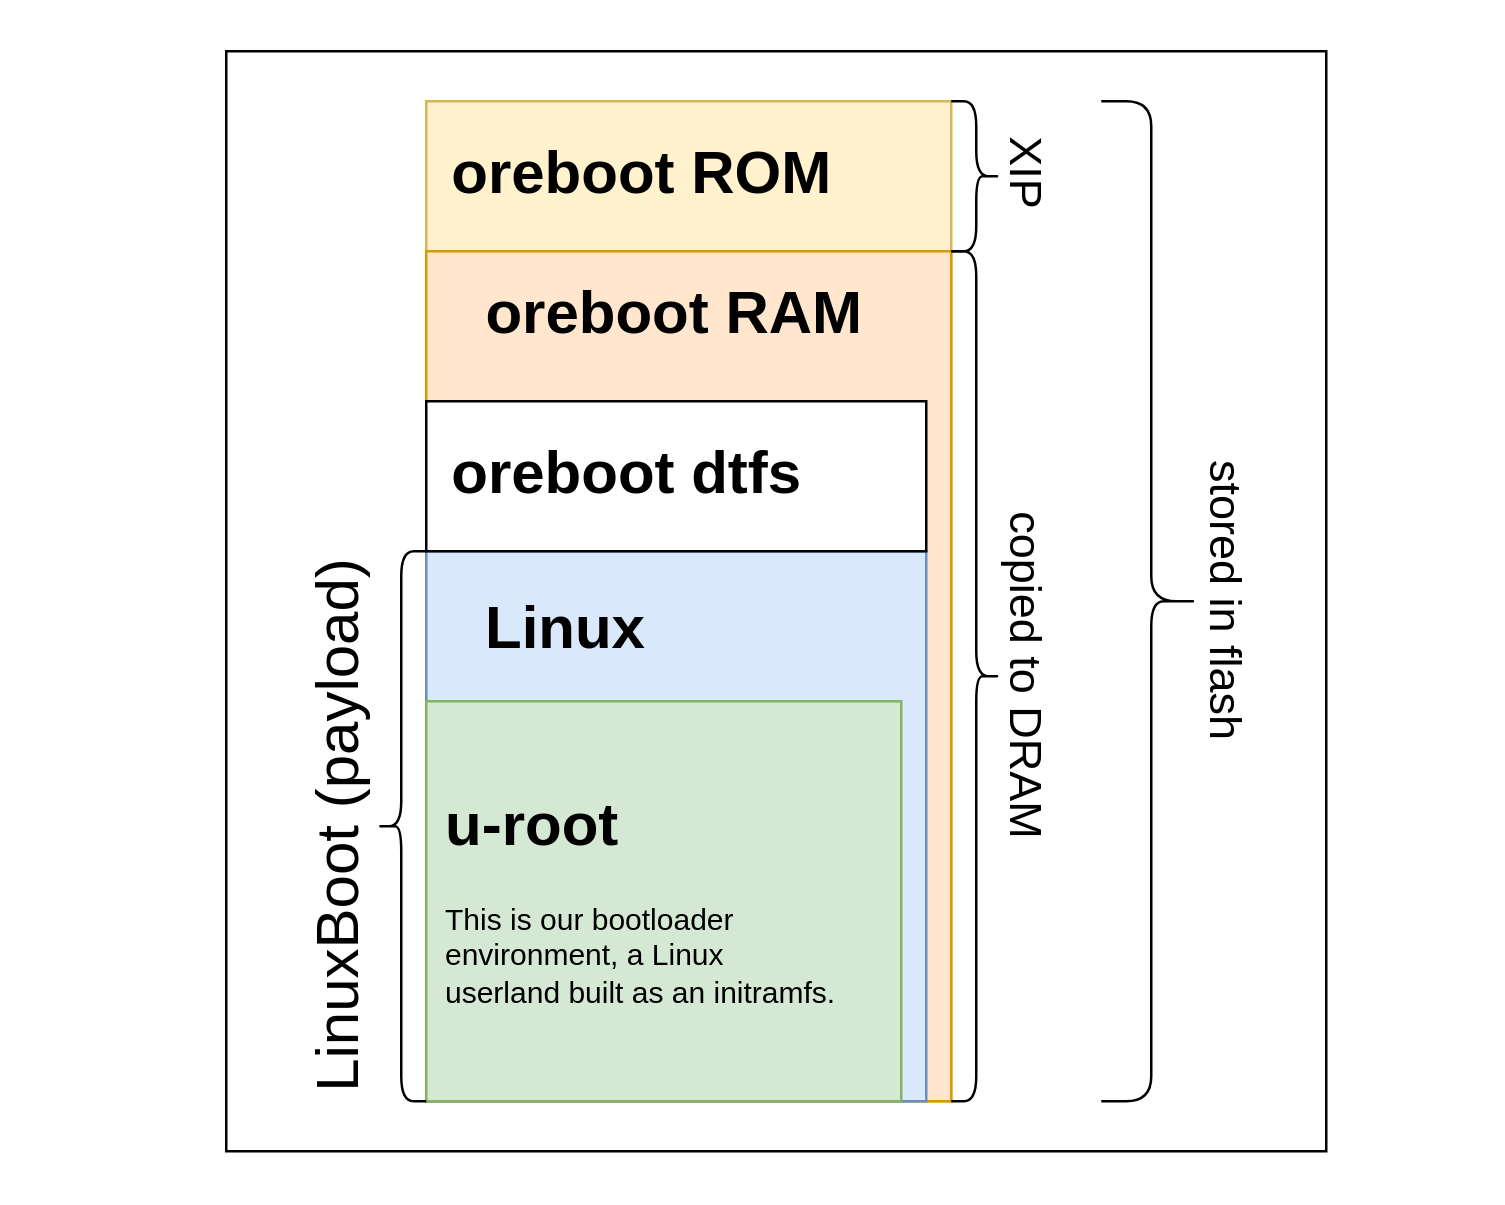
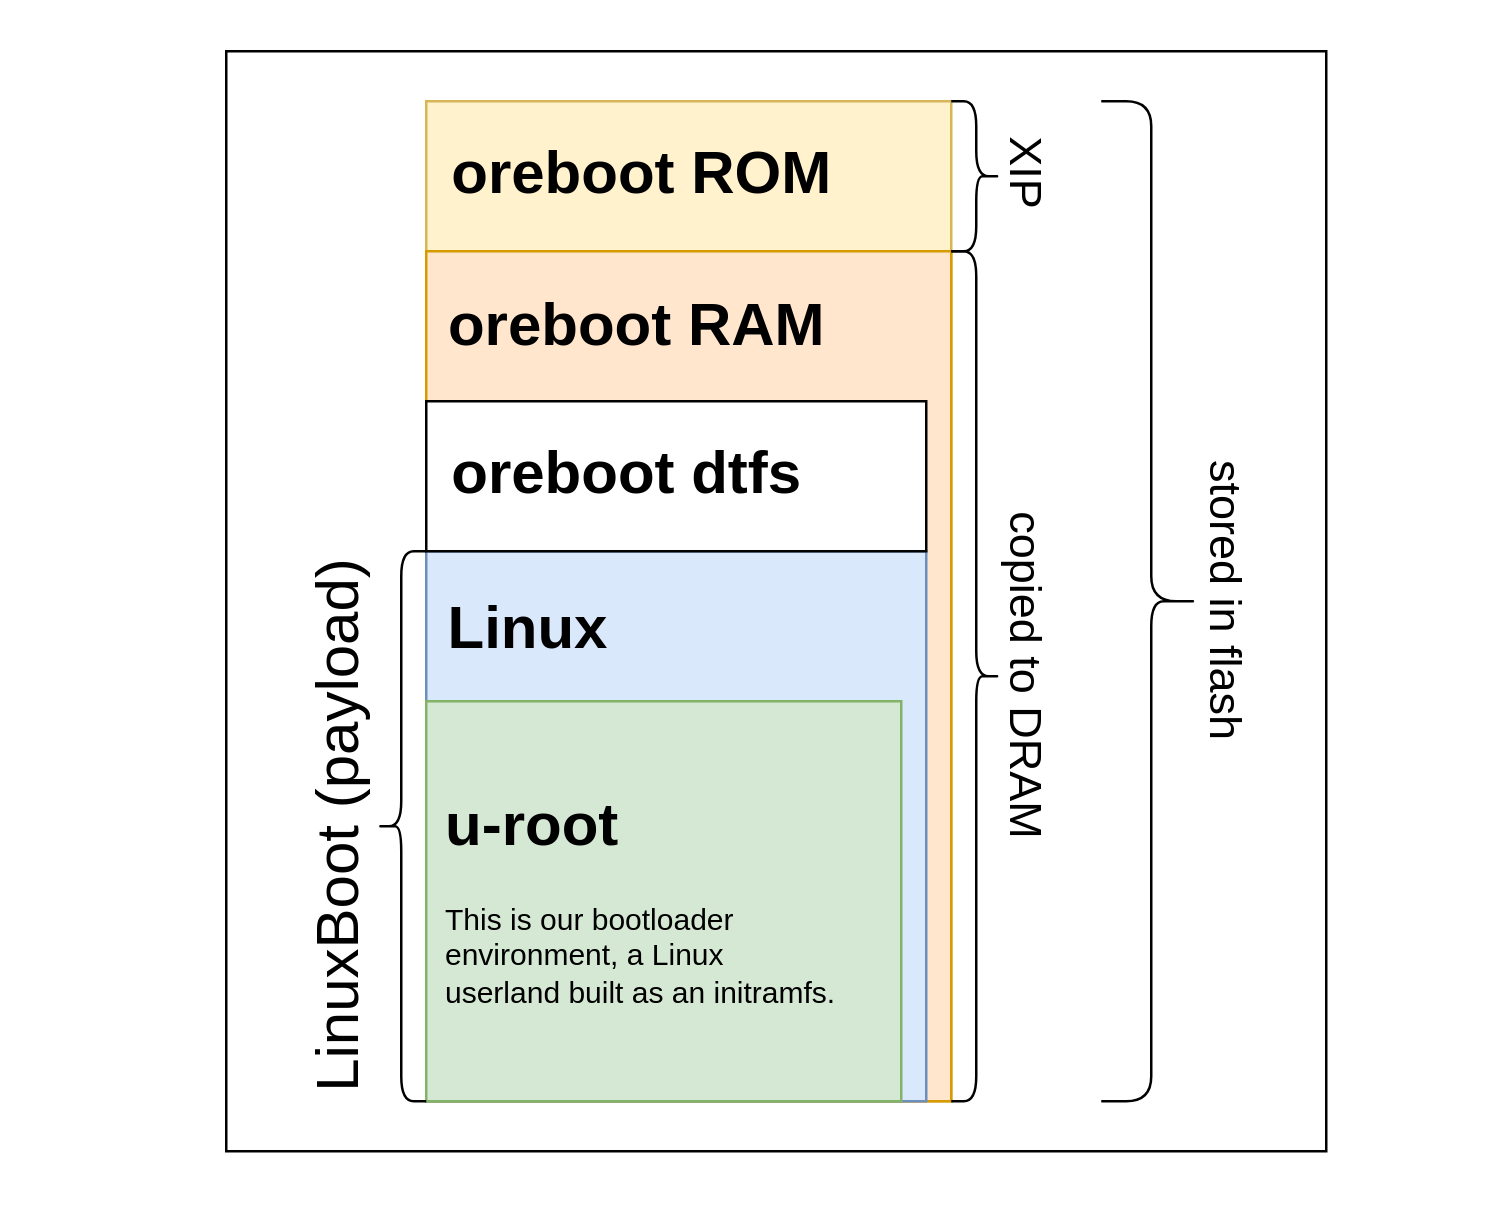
node "oreboot RAM": moved (675, 314) -> (638, 326)
node "Linux": moved (566, 629) -> (529, 629)
